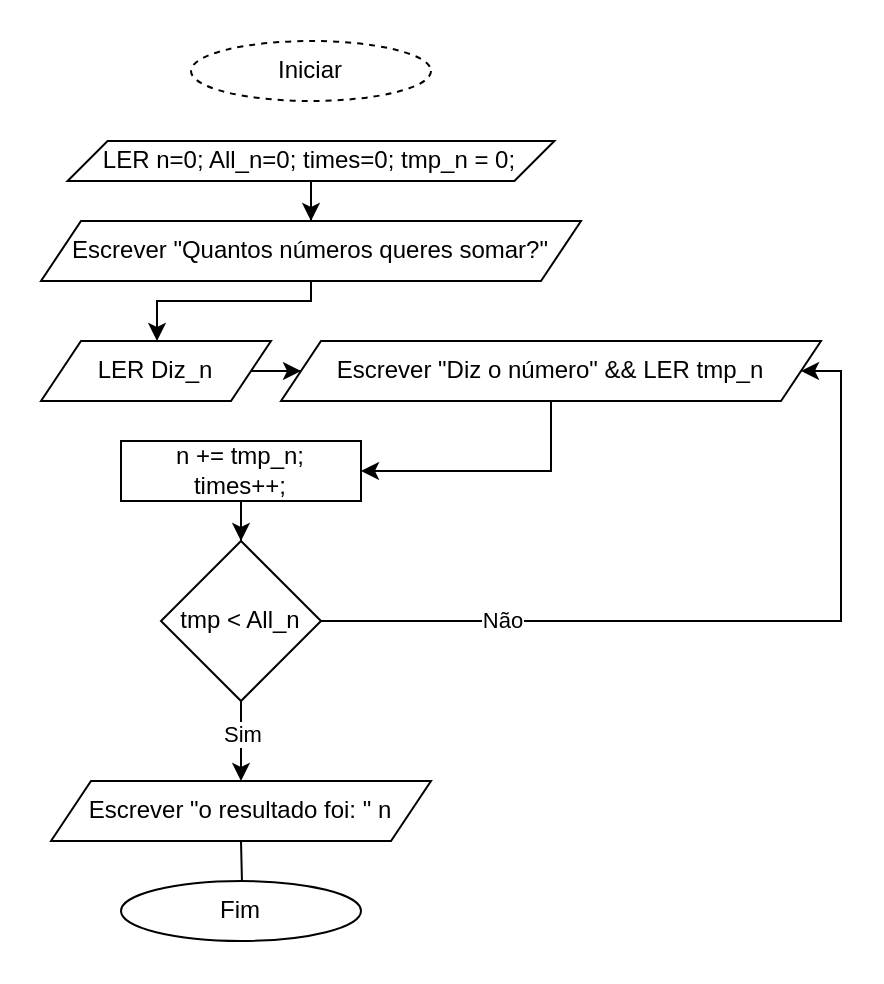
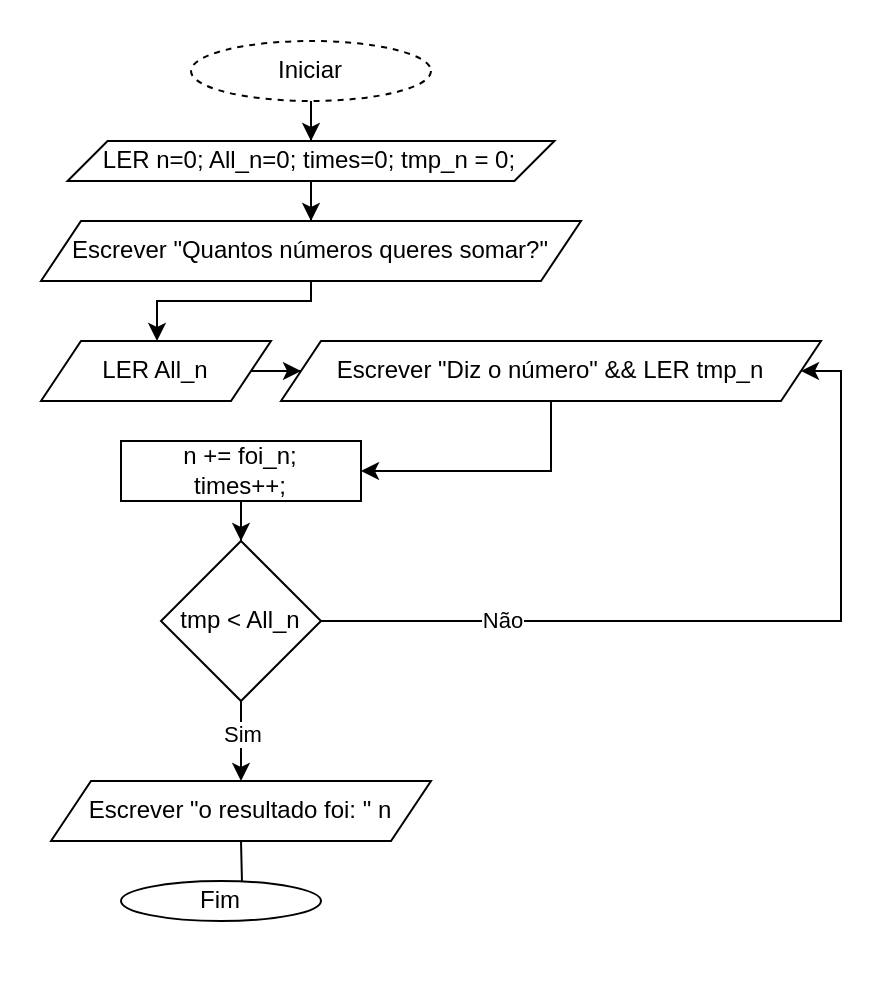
edge "Iniciar" -> "LER n=0; All_n=0; times=0; tmp_n = 0;": added
node "LER Diz_n": label "LER Diz_n" -> "LER All_n"
node "n += tmp_n; times++;": label "n += tmp_n; times++;" -> "n += foi_n; times++;"
node "Fim": size 240x60 -> 200x40
